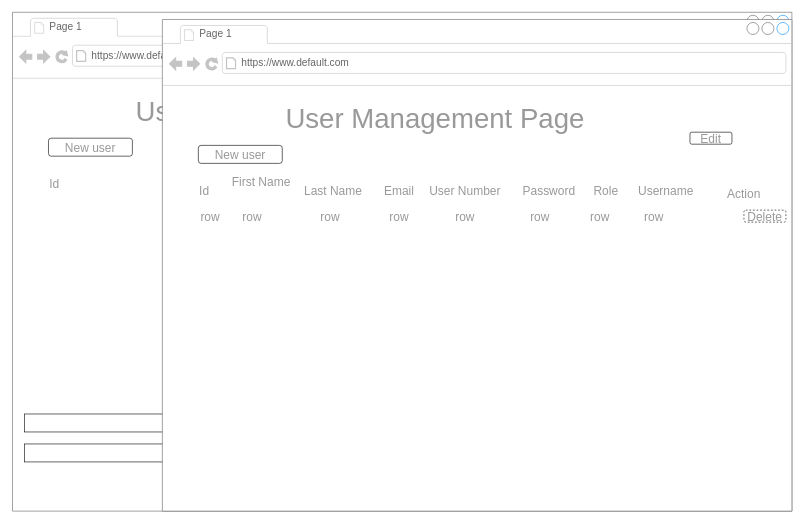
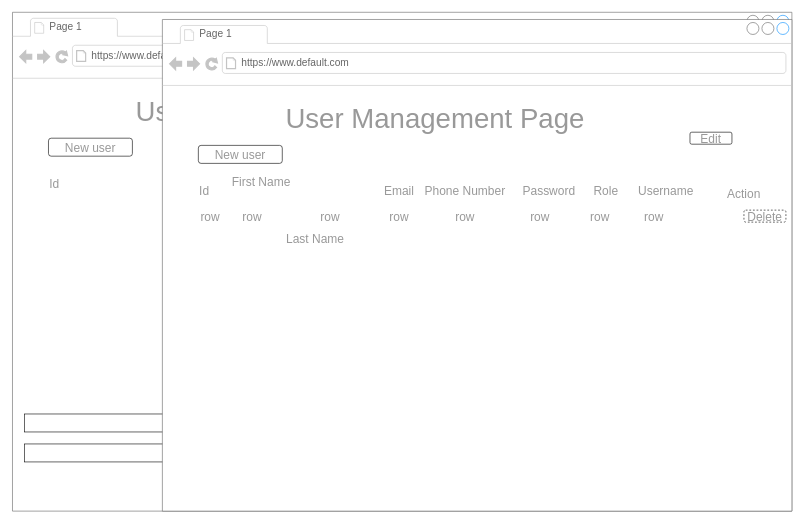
node "Last Name": moved (333, 191) -> (315, 239)
node "User Number": label "User Number" -> "Phone Number"
